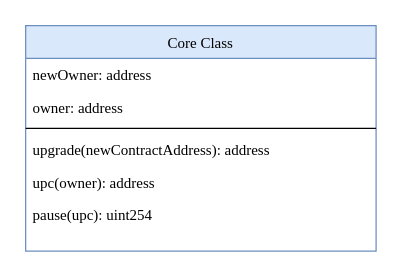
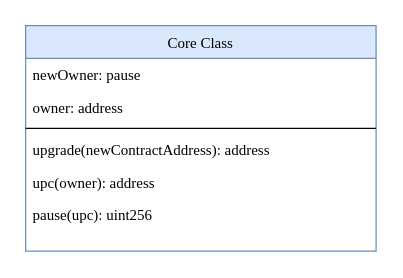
node "newOwner: address": label "newOwner: address" -> "newOwner: pause"
node "pause(upc): uint254": label "pause(upc): uint254" -> "pause(upc): uint256"
